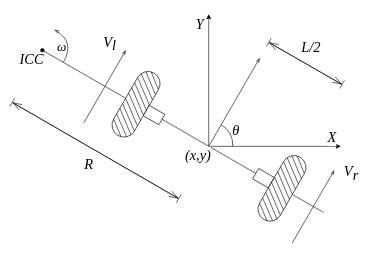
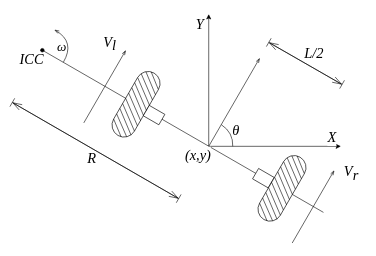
node "L/2": moved (311, 47) -> (314, 53)
node "R": moved (89, 164) -> (92, 158)
